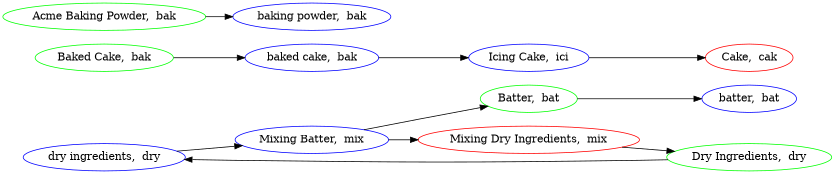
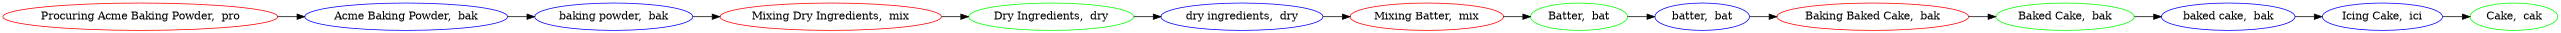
node "Acme Baking Powder,  bak": color green -> blue
node "Procuring Acme Baking Powder,  pro": added
node "Baking Baked Cake,  bak": added
node "Cake,  cak": color red -> green
node "Mixing Batter,  mix": color blue -> red
edge "Mixing Batter,  mix" -> "Mixing Dry Ingredients,  mix": now "baking powder,  bak" -> "Mixing Dry Ingredients,  mix"
